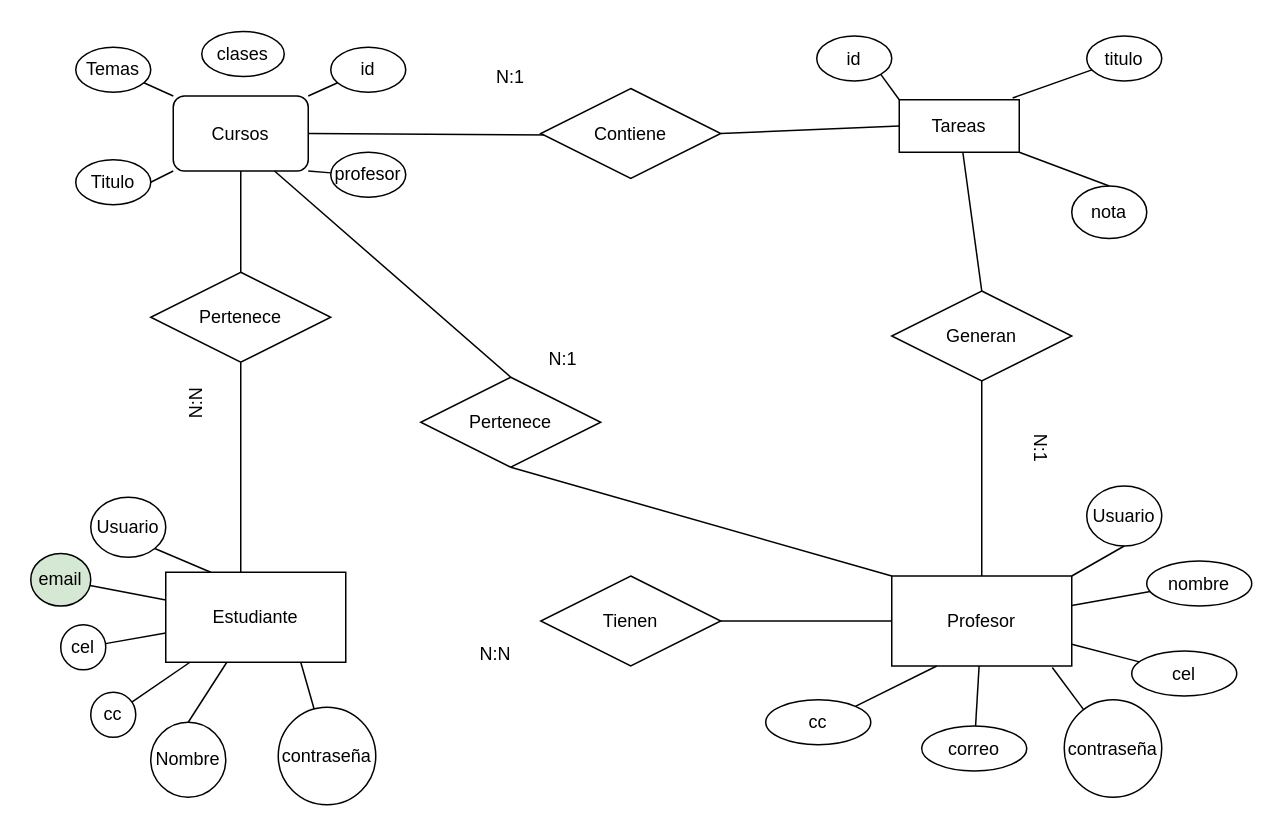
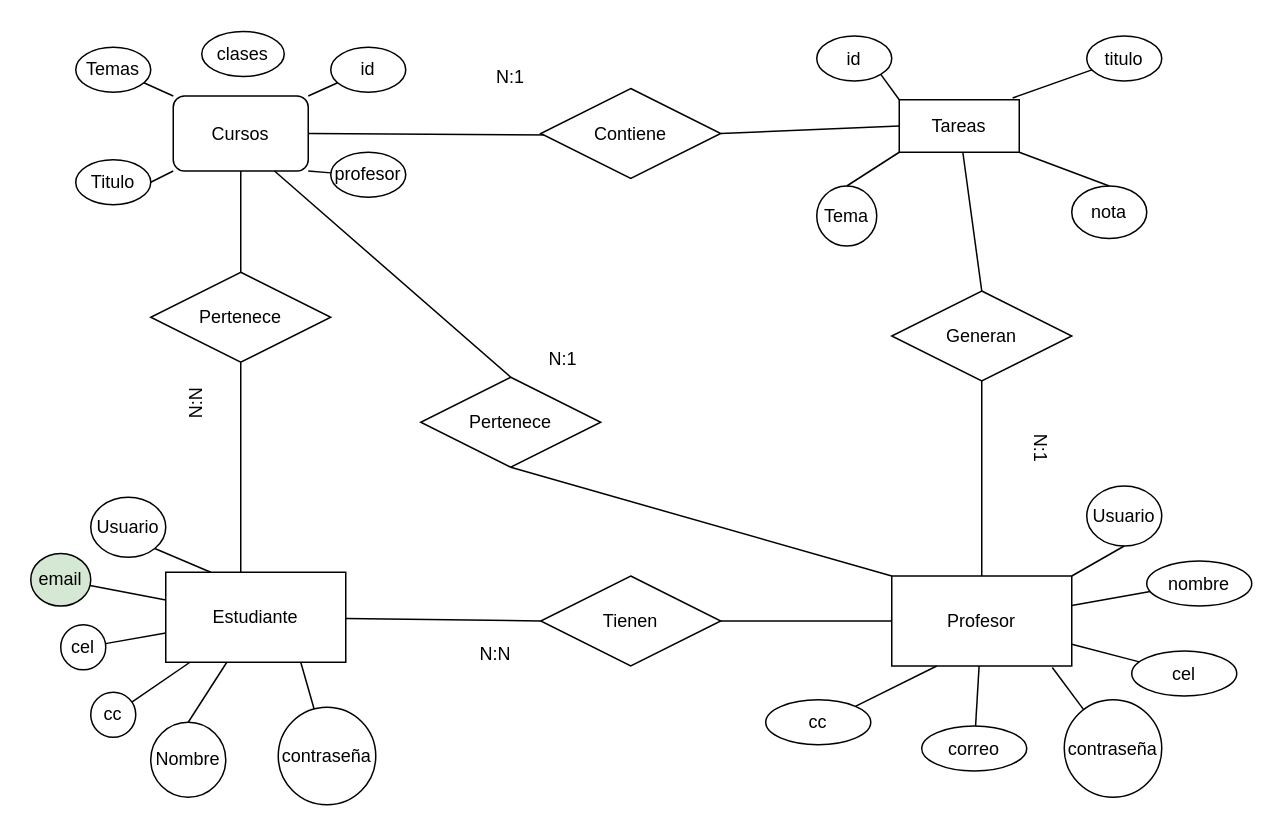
edge "Tareas" -- "Tema": added
node "Tema": added
edge "Estudiante" -- "Tienen": added
